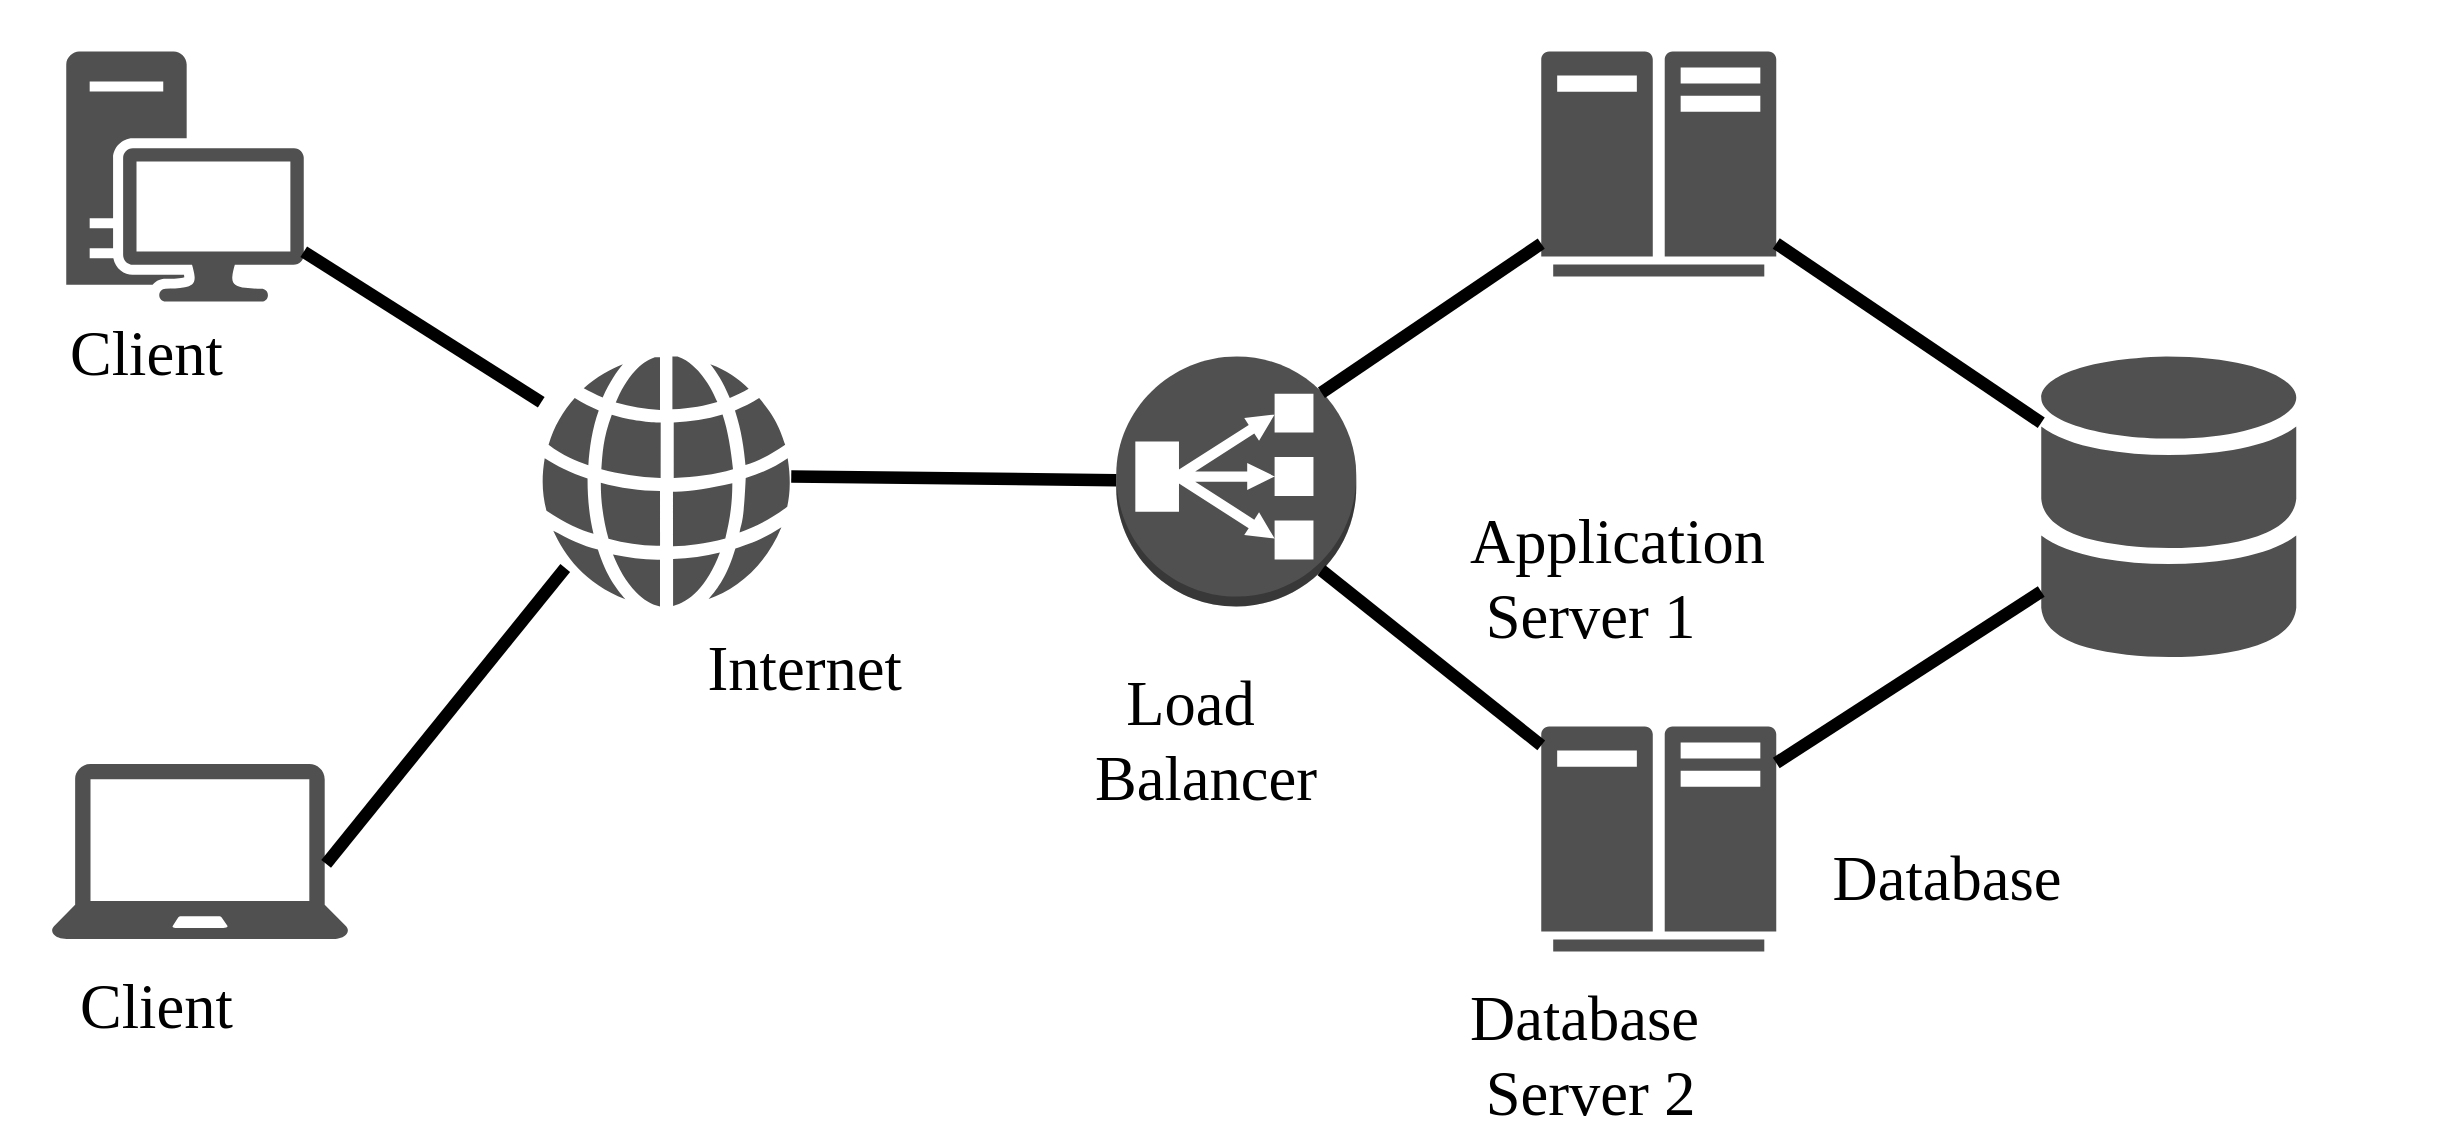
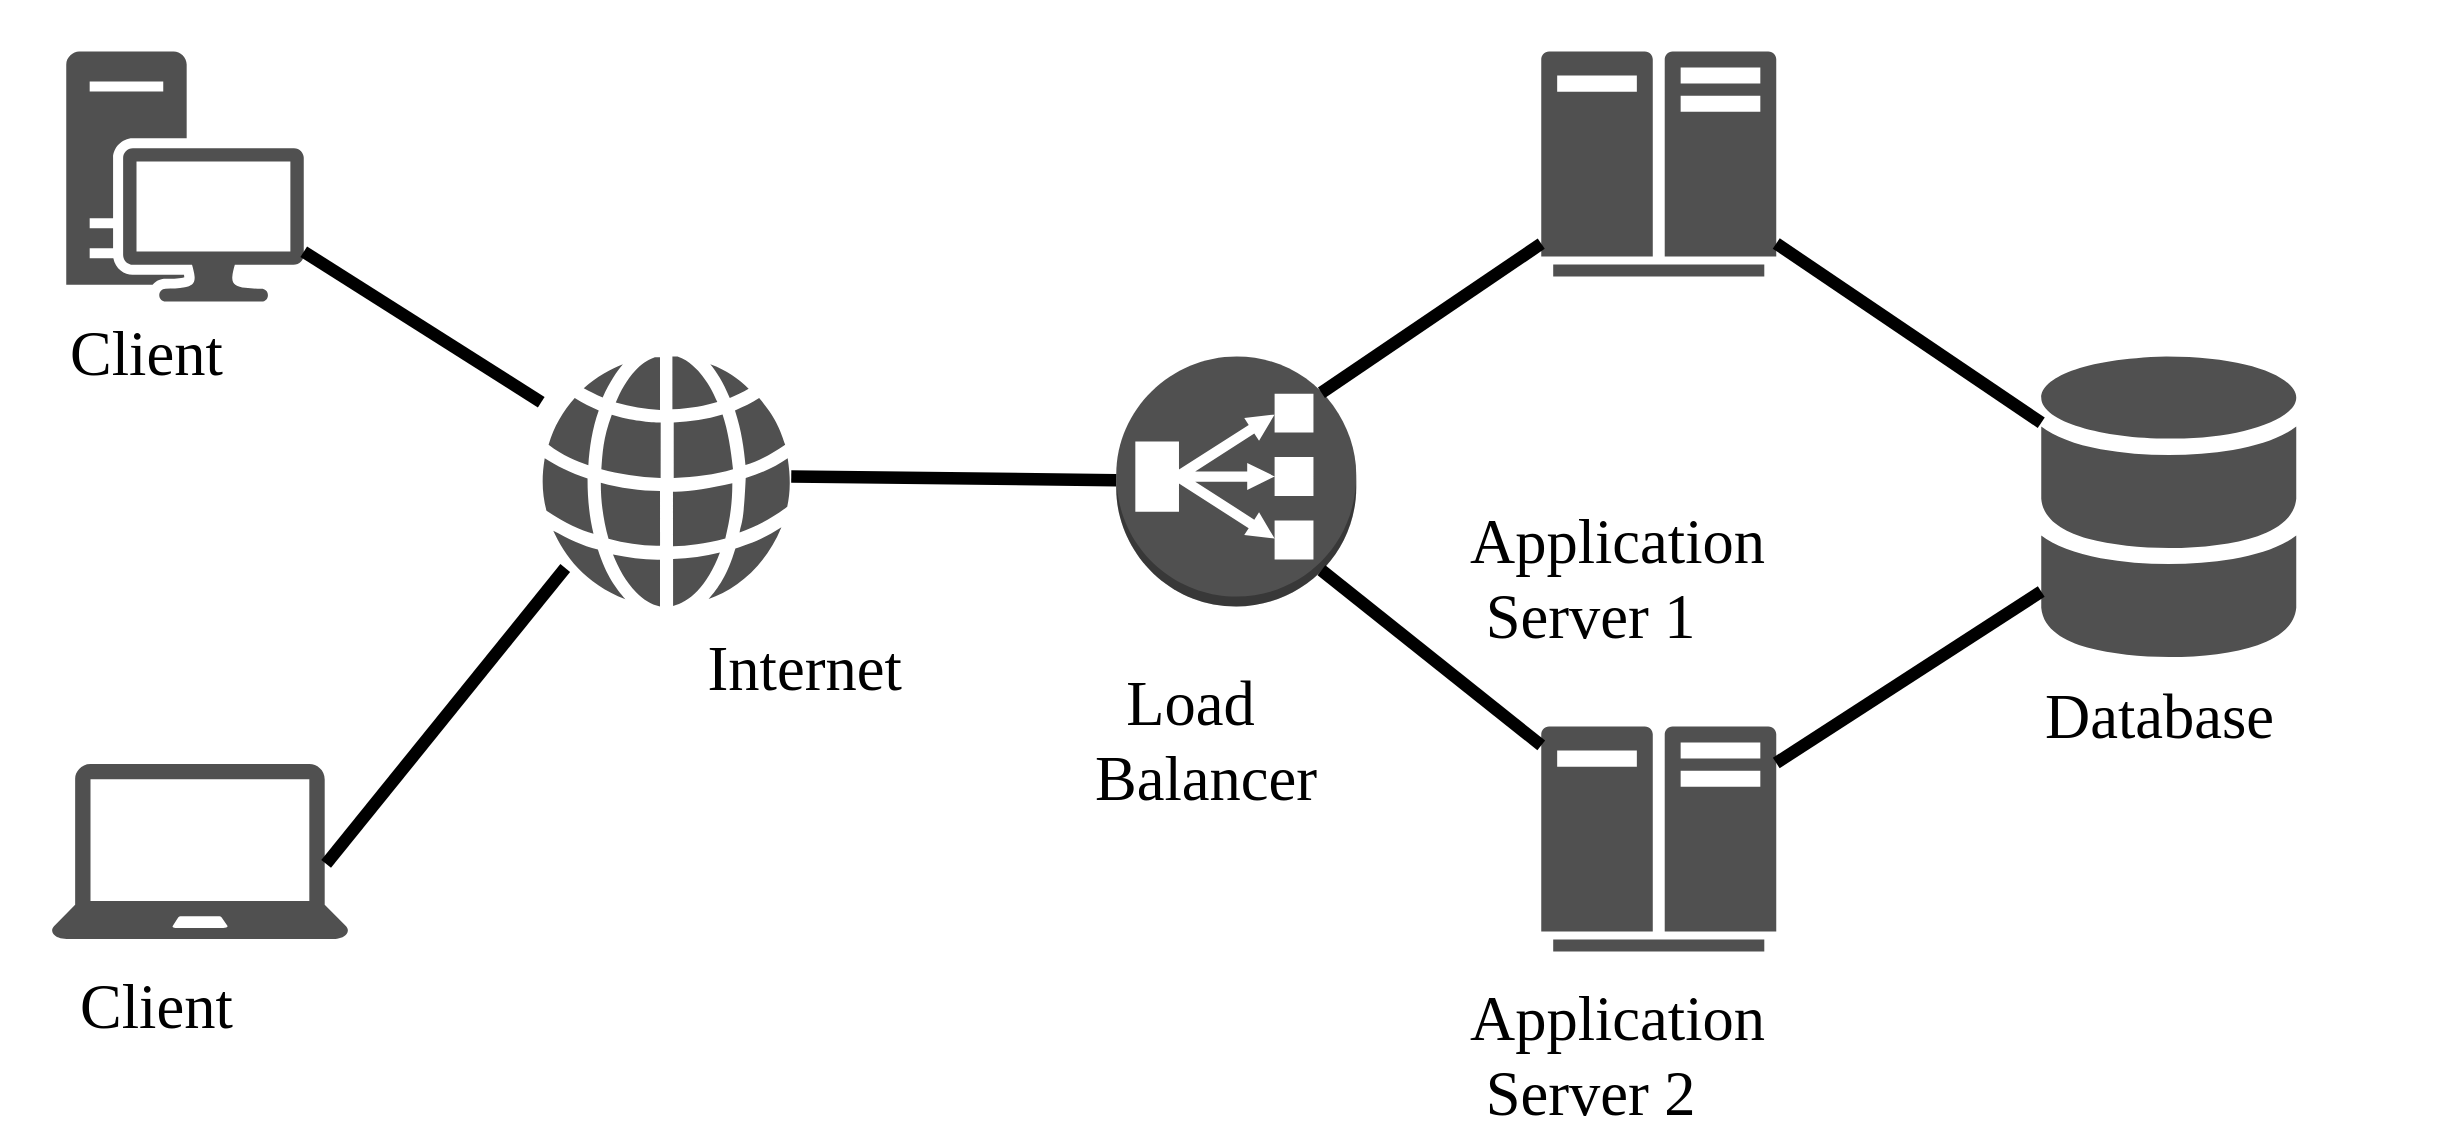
node "Database": moved (2004, 861) -> (2216, 699)
node "Database Server 2": label "Database Server 2" -> "Application Server 2"
